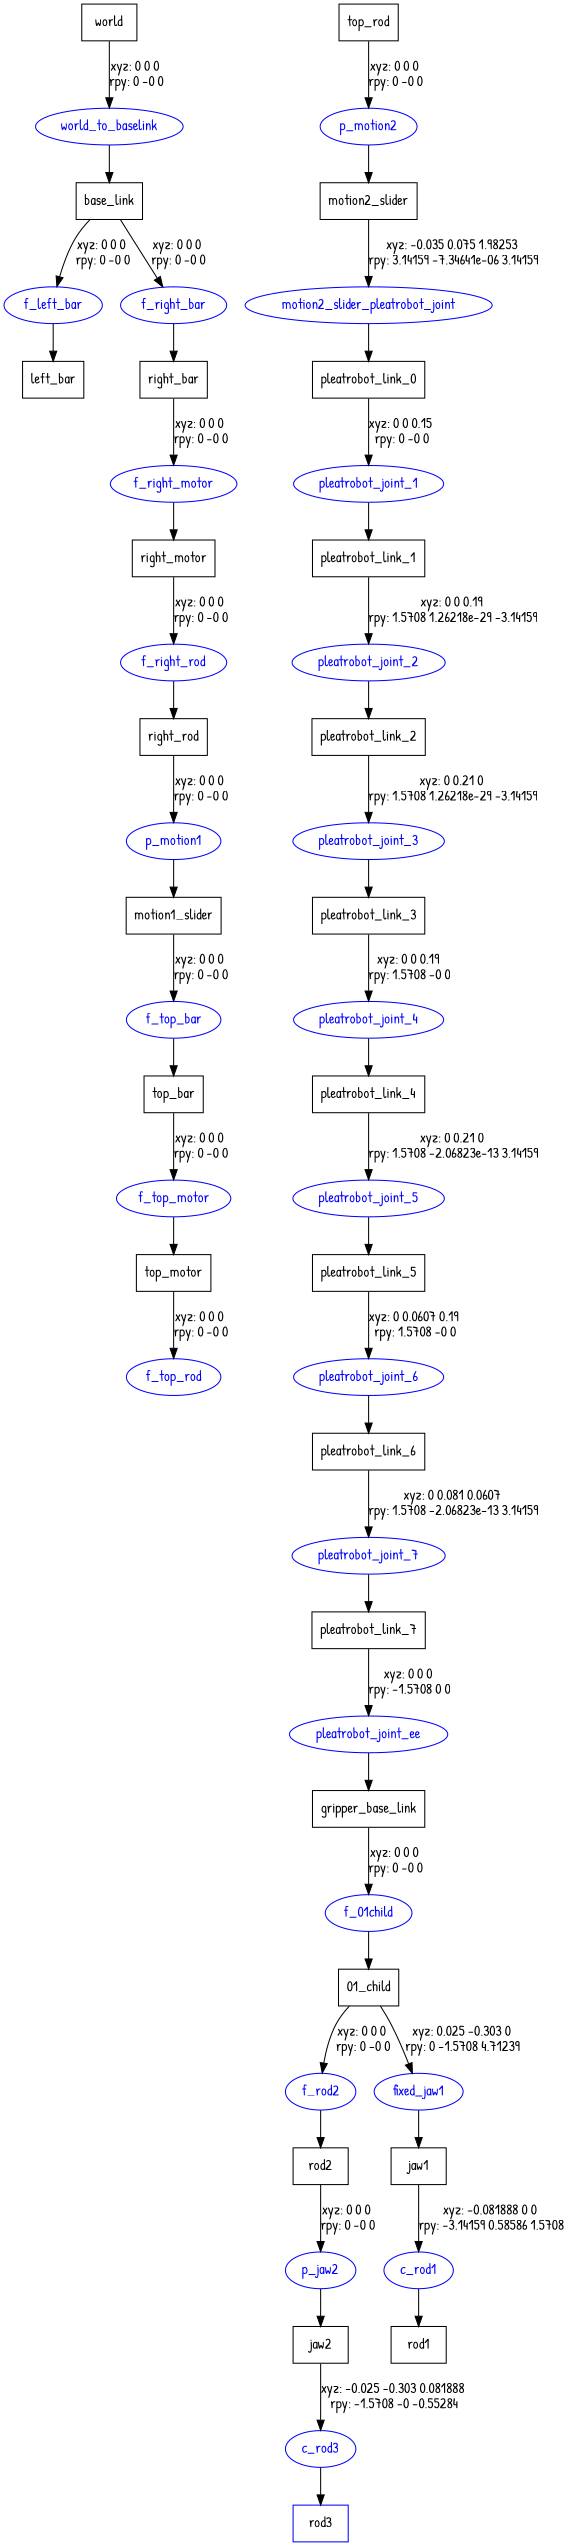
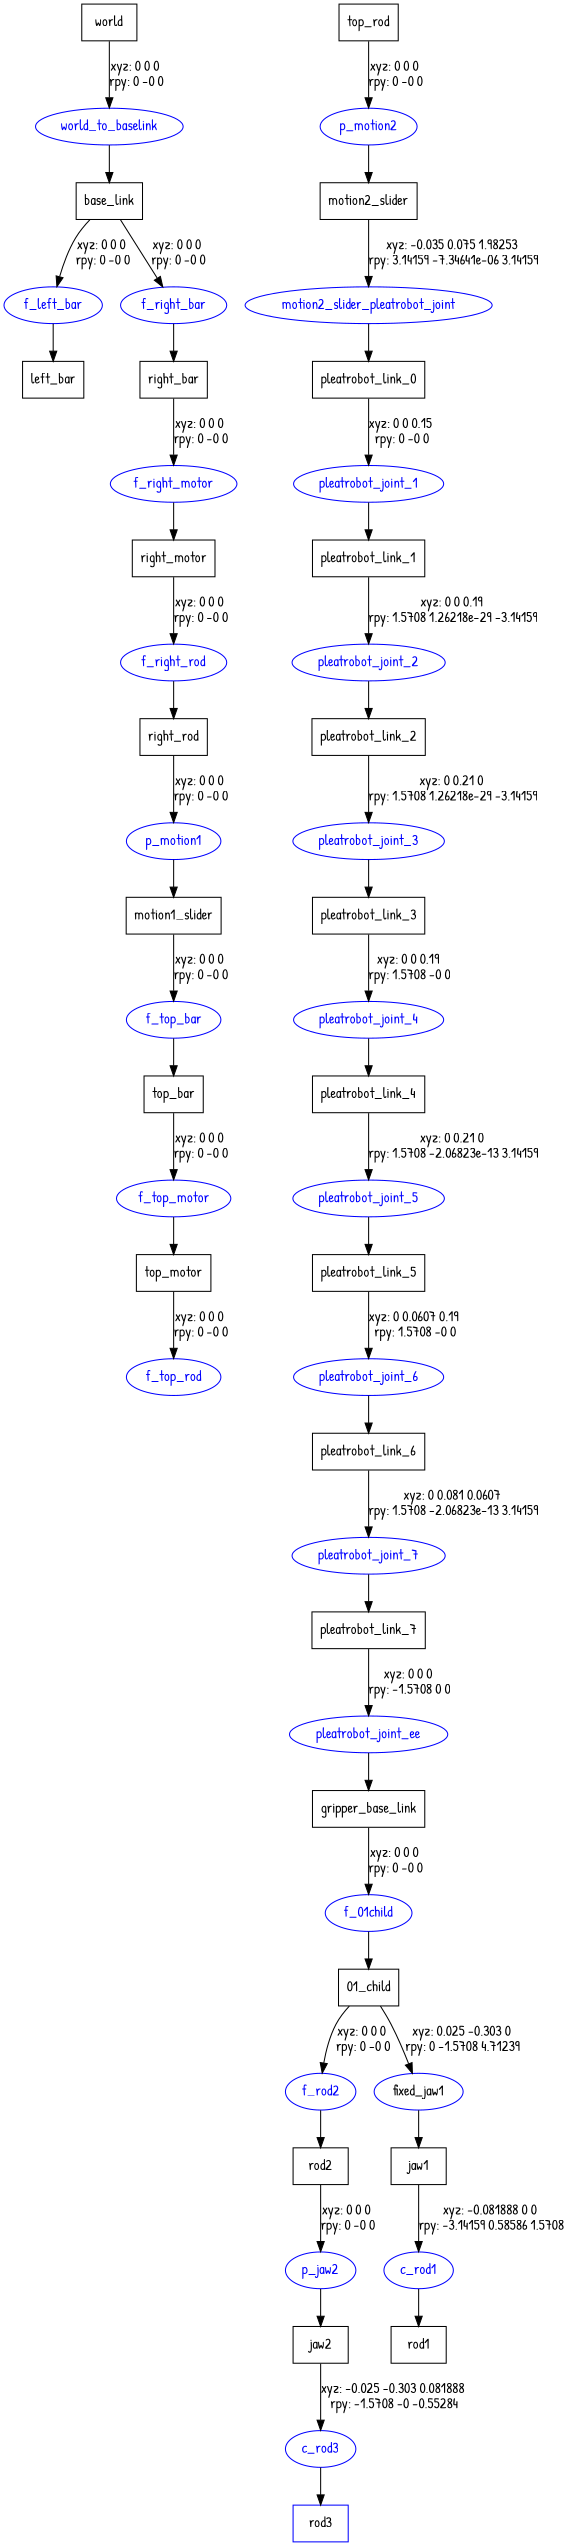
node "fixed_jaw1": fontcolor blue -> black
